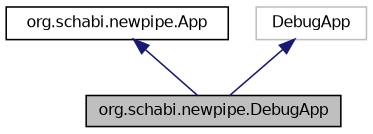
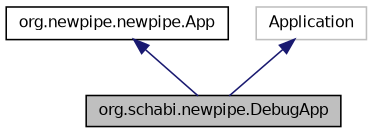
node "org.schabi.newpipe.App": label "org.schabi.newpipe.App" -> "org.newpipe.newpipe.App"
node "DebugApp": label "DebugApp" -> "Application"
